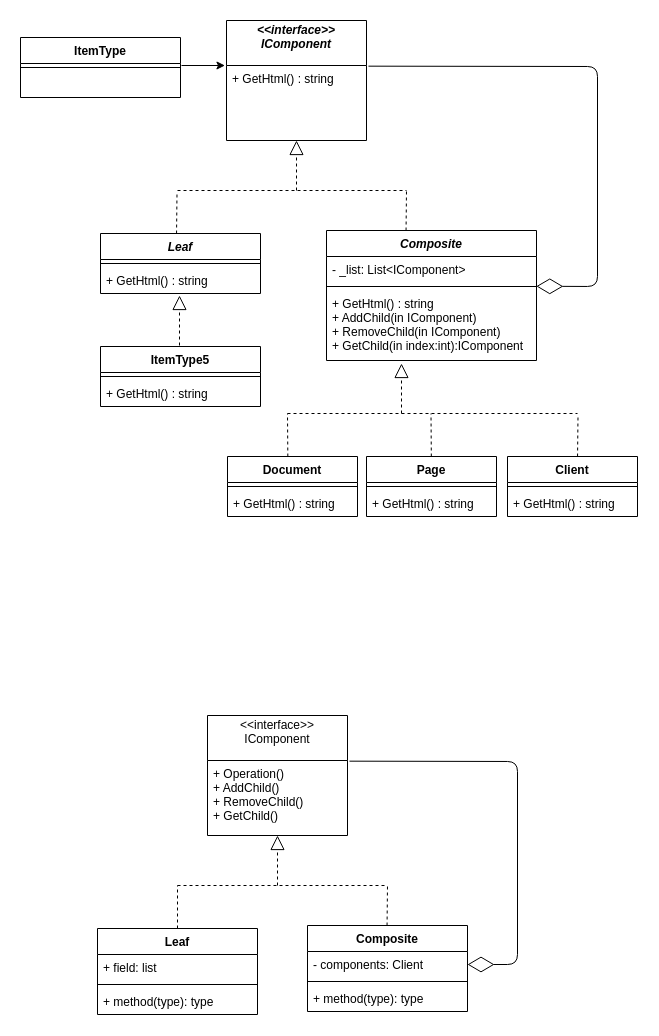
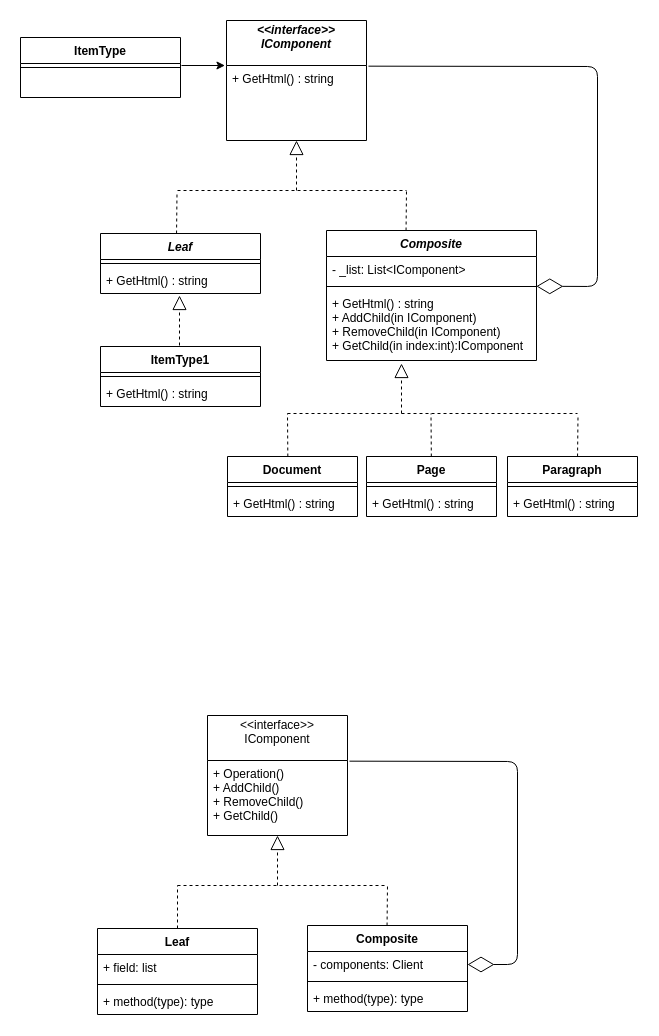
node "ItemType5": label "ItemType5" -> "ItemType1"
node "Client": label "Client" -> "Paragraph"
